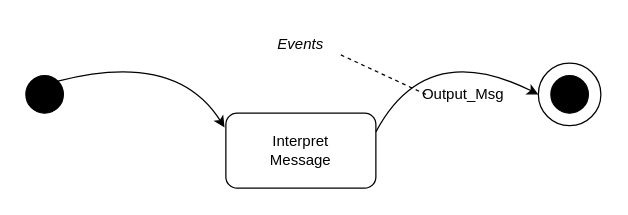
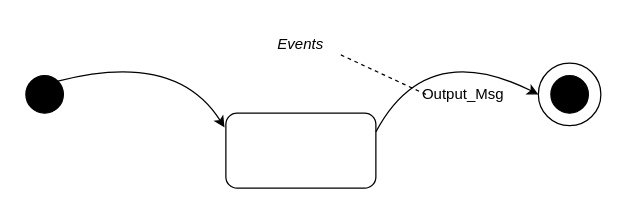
node "Interpret Message": removed
